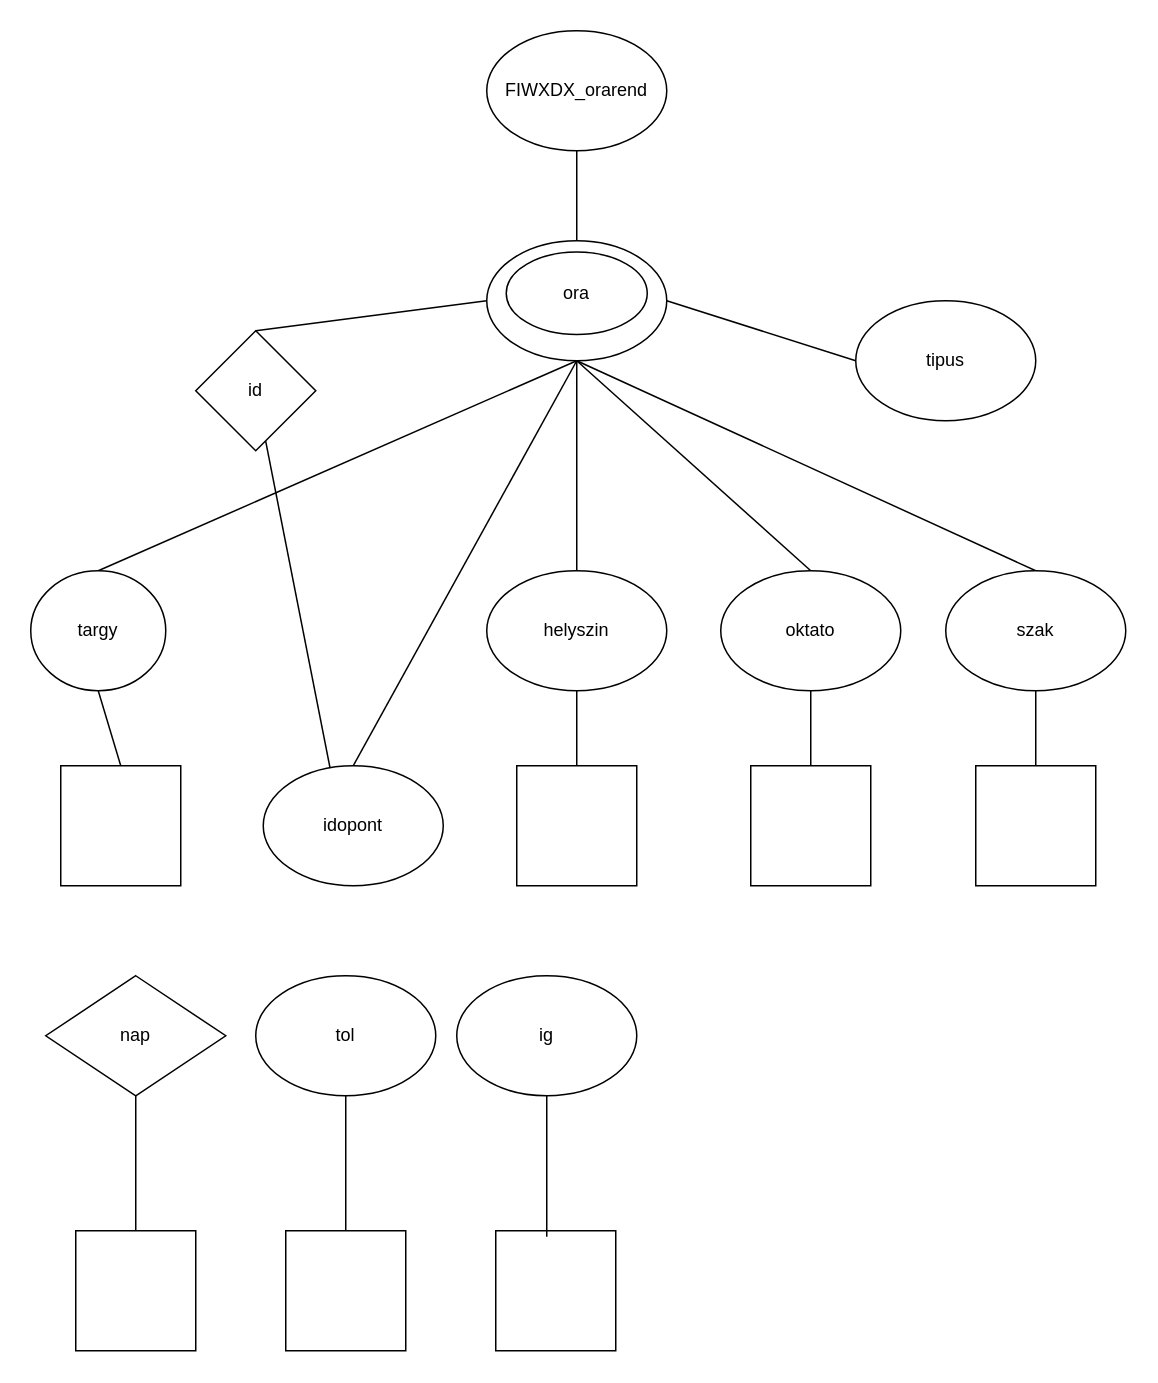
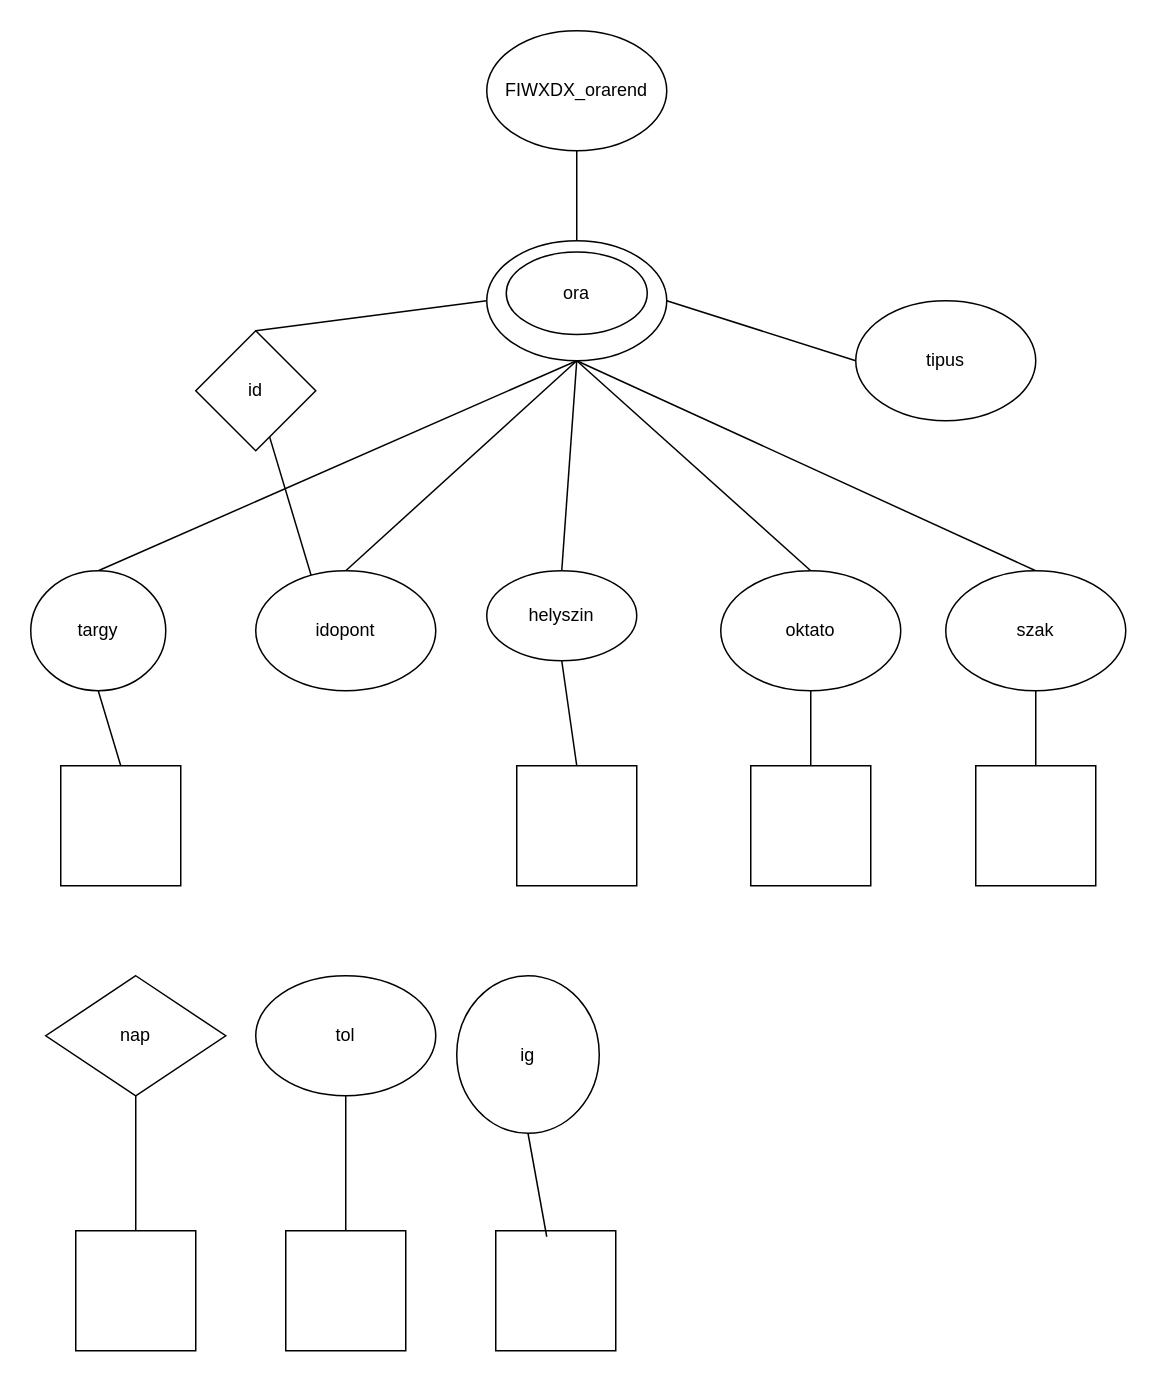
node "helyszin": size 180x120 -> 150x90
node "idopont": moved (353, 826) -> (346, 631)
node "ig": size 180x120 -> 143x158
